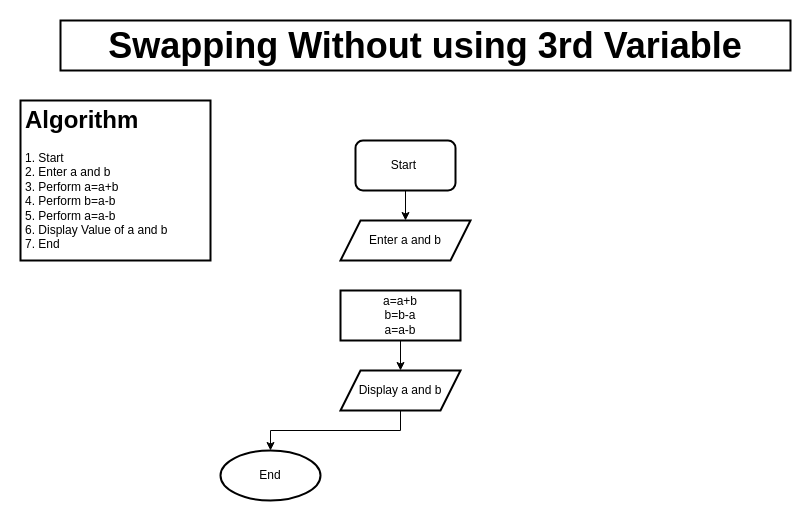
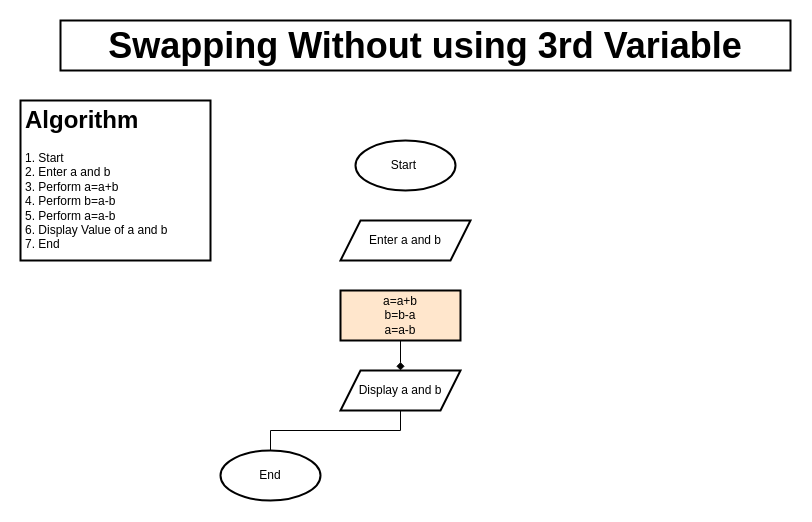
node "Start": shape rounded rectangle -> ellipse
edge "Start" -> "Enter a and b": removed
node "a=a+b b=b-a a=a-b": fillcolor #ffffff -> #ffe6cc
edge "a=a+b b=b-a a=a-b" -> "Display a and b": arrowhead classic -> diamond
edge "Display a and b" -> "End": arrowhead classic -> none
